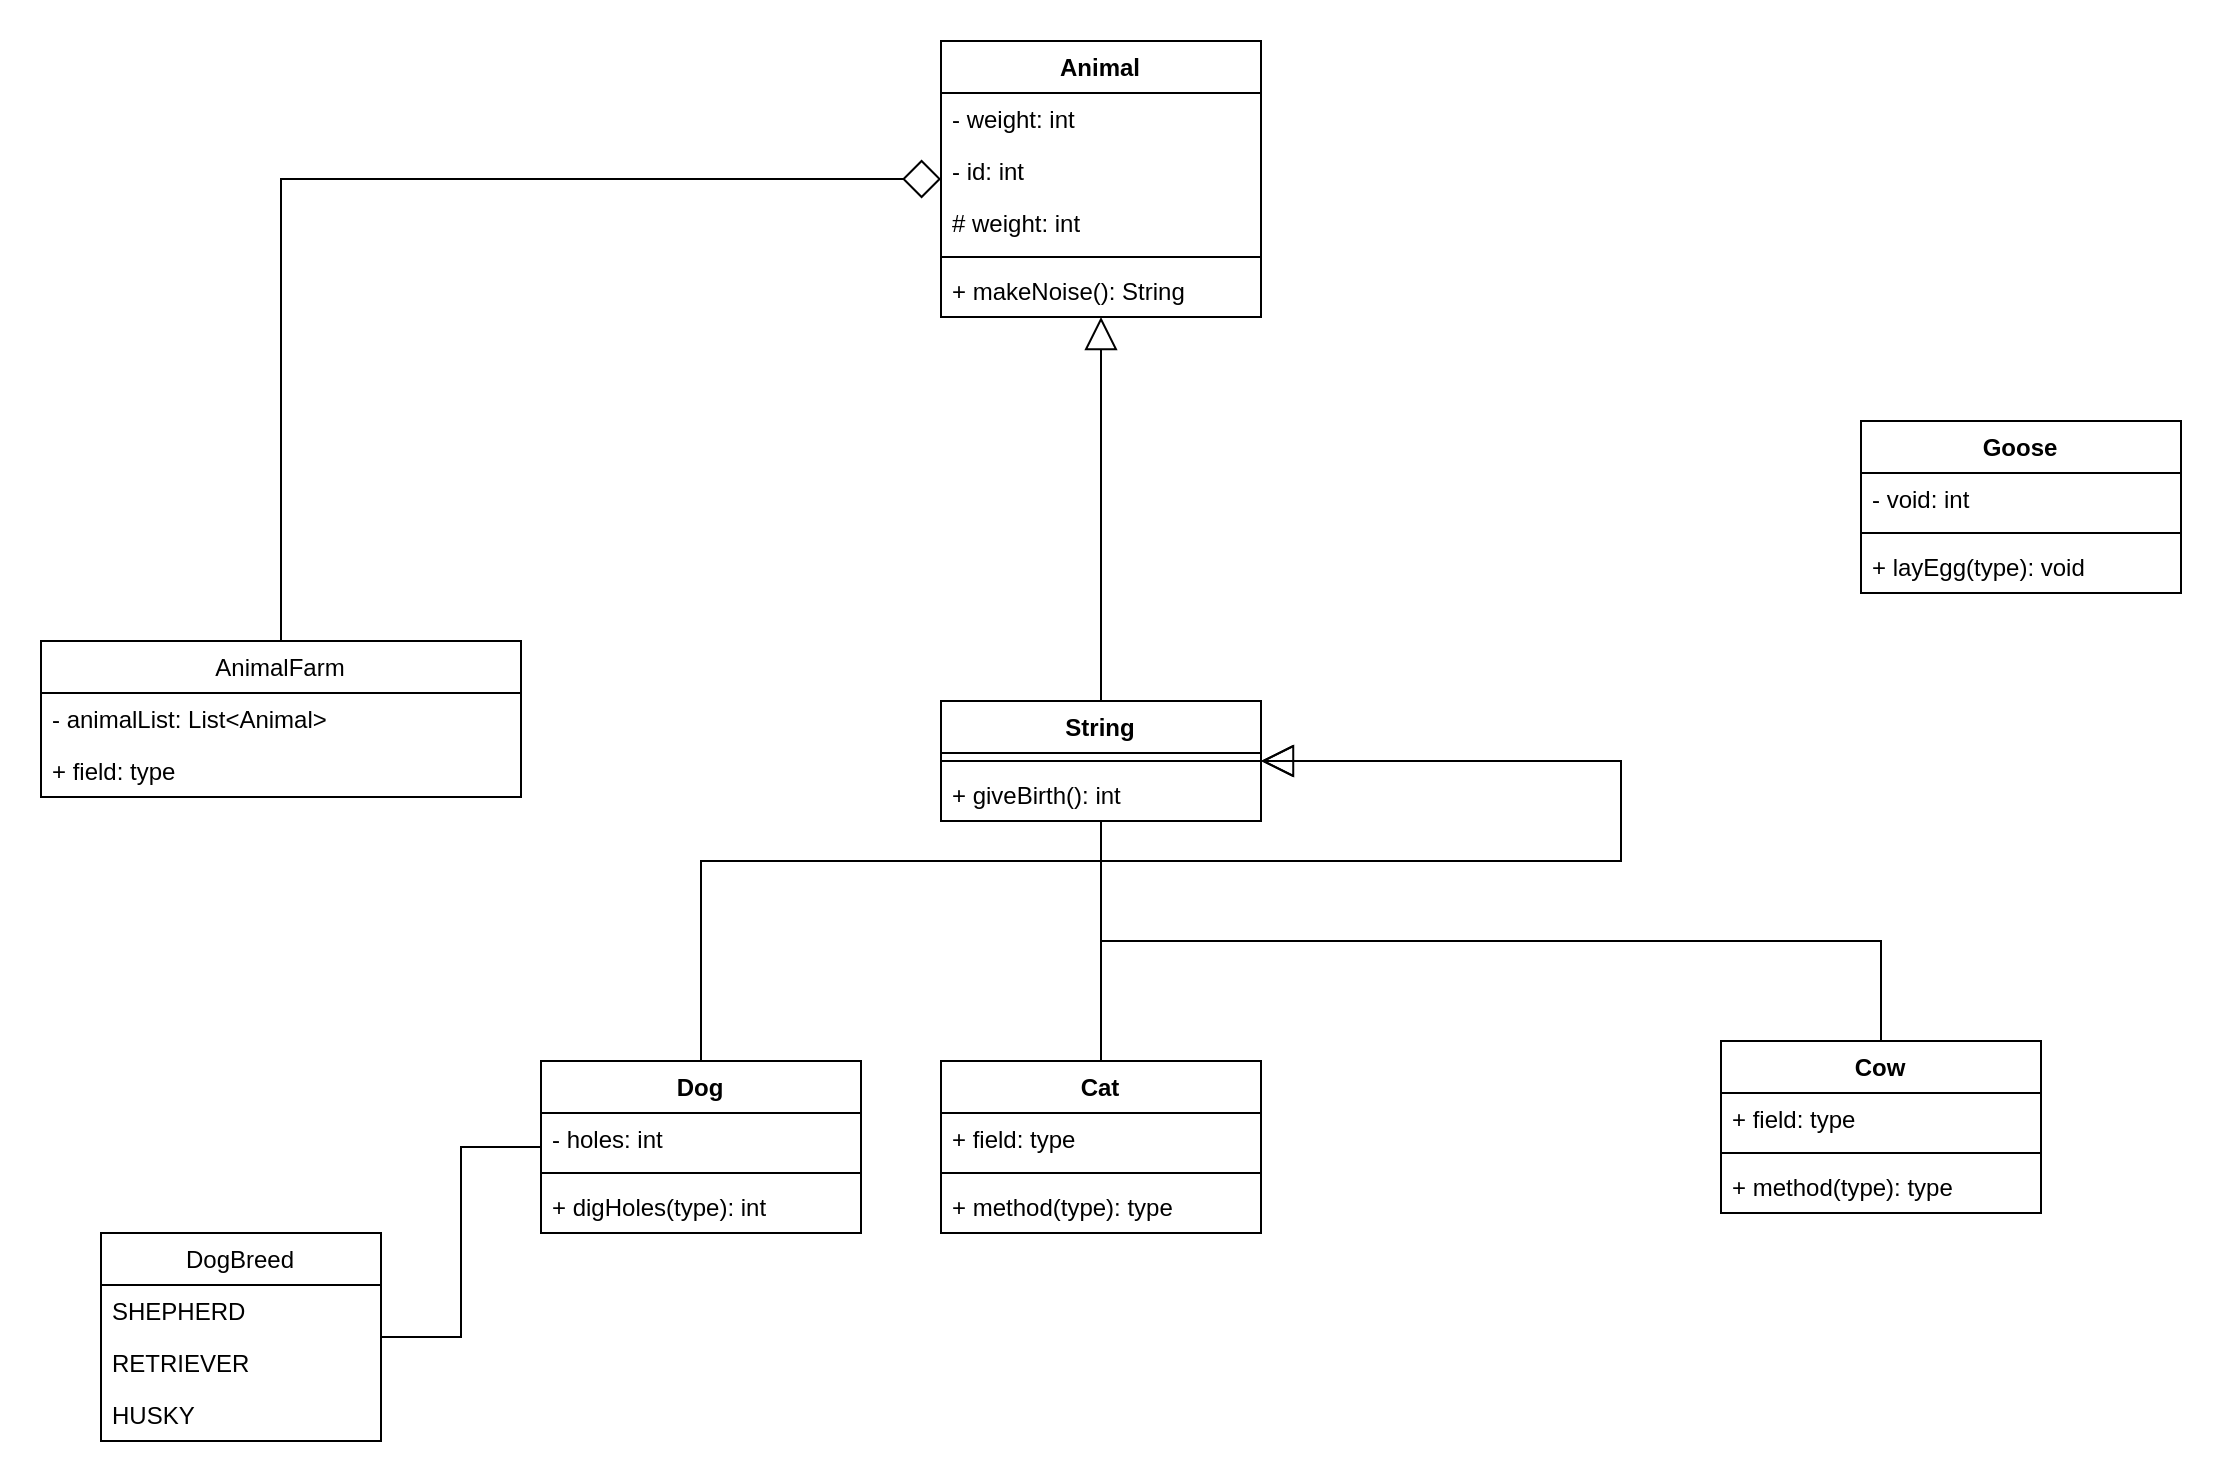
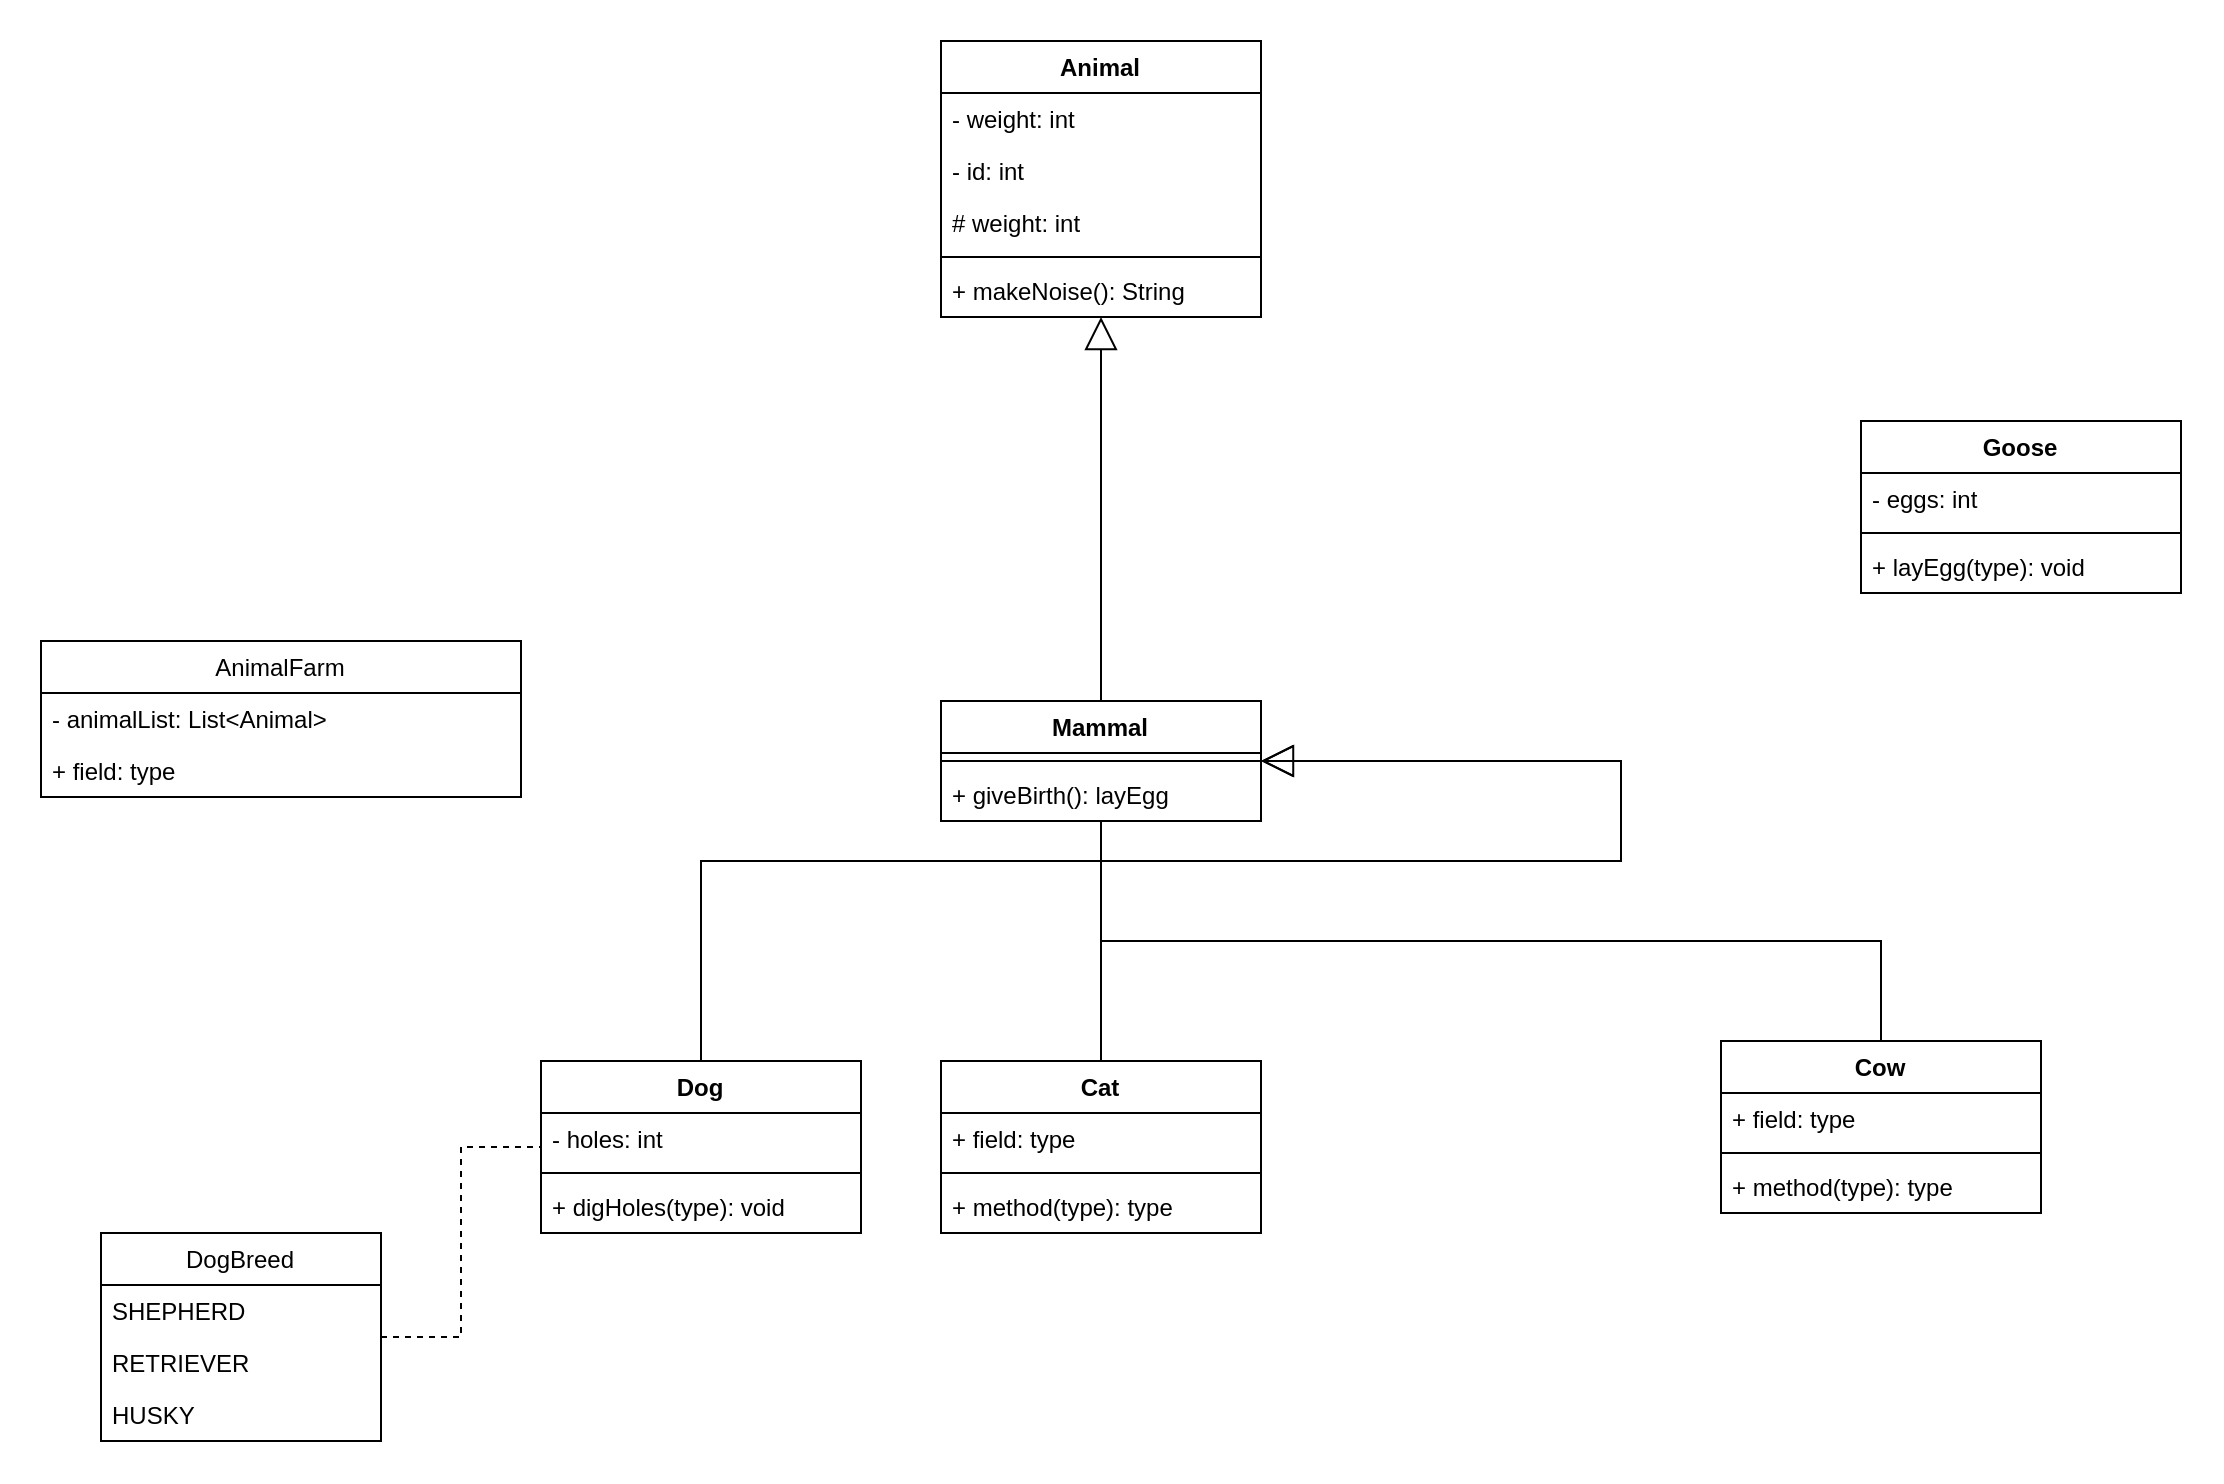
edge "AnimalFarm" -> "Animal": removed
node "- void: int": label "- void: int" -> "- eggs: int"
node "String": label "String" -> "Mammal"
node "+ giveBirth(): int": label "+ giveBirth(): int" -> "+ giveBirth(): layEgg"
node "+ digHoles(type): int": label "+ digHoles(type): int" -> "+ digHoles(type): void"
edge "Dog" -- "DogBreed": style solid -> dashed
